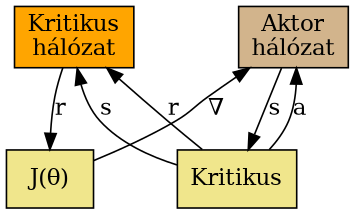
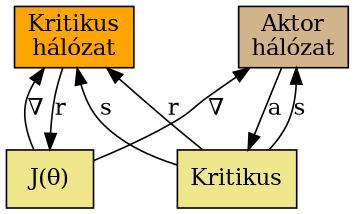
edge "Aktor hálózat" -> "Kritikus": label "s" -> "a"
edge "Kritikus" -> "Aktor hálózat": label "a" -> "s"
edge "J(θ)" -> "Kritikus hálózat": added, label "∇"
